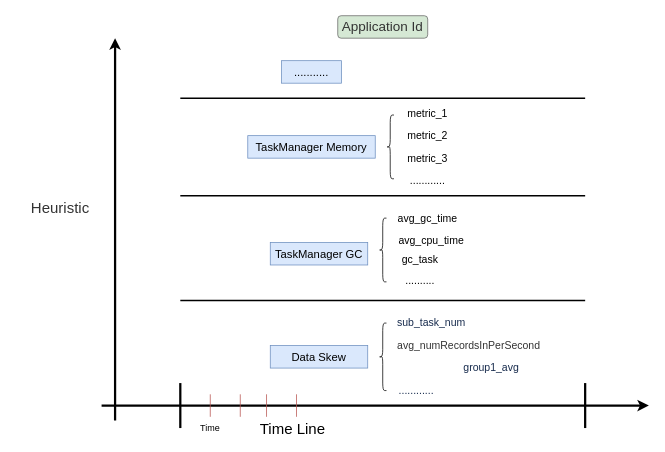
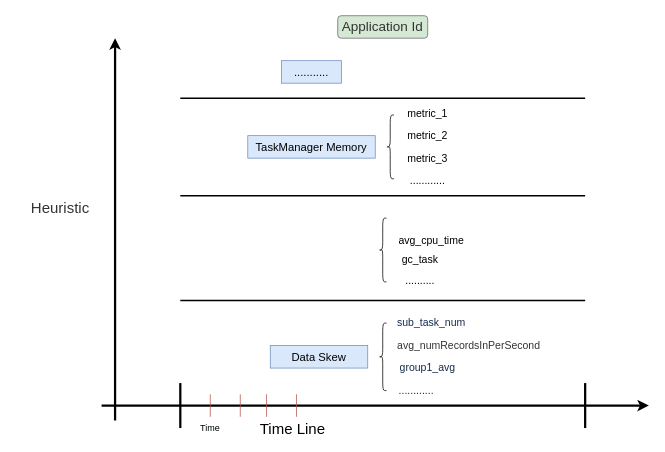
node "avg_gc_time": removed
node "TaskManager GC": removed
node "group1_avg": moved (492, 368) -> (428, 368)
